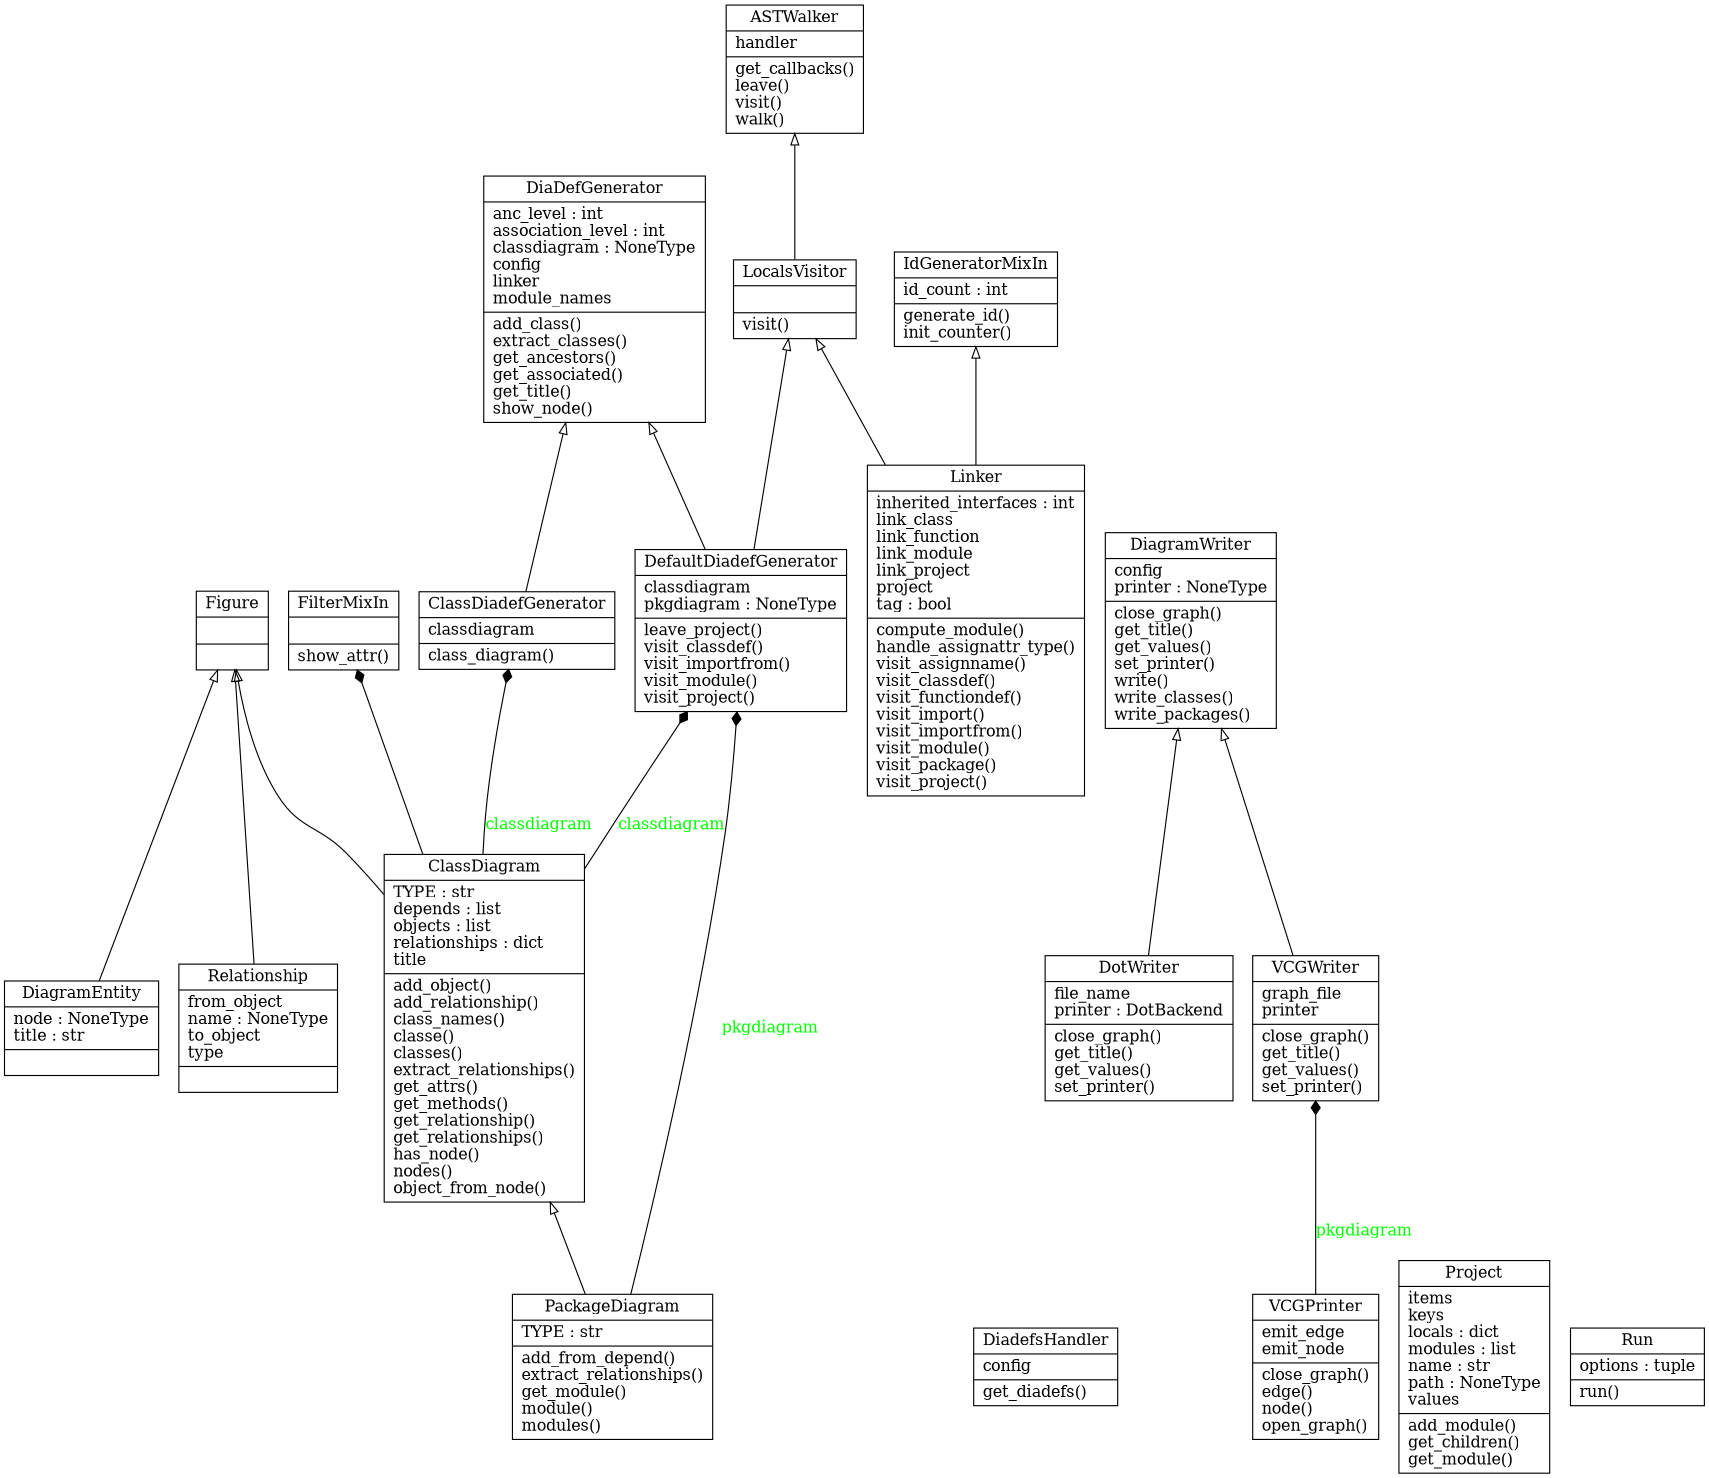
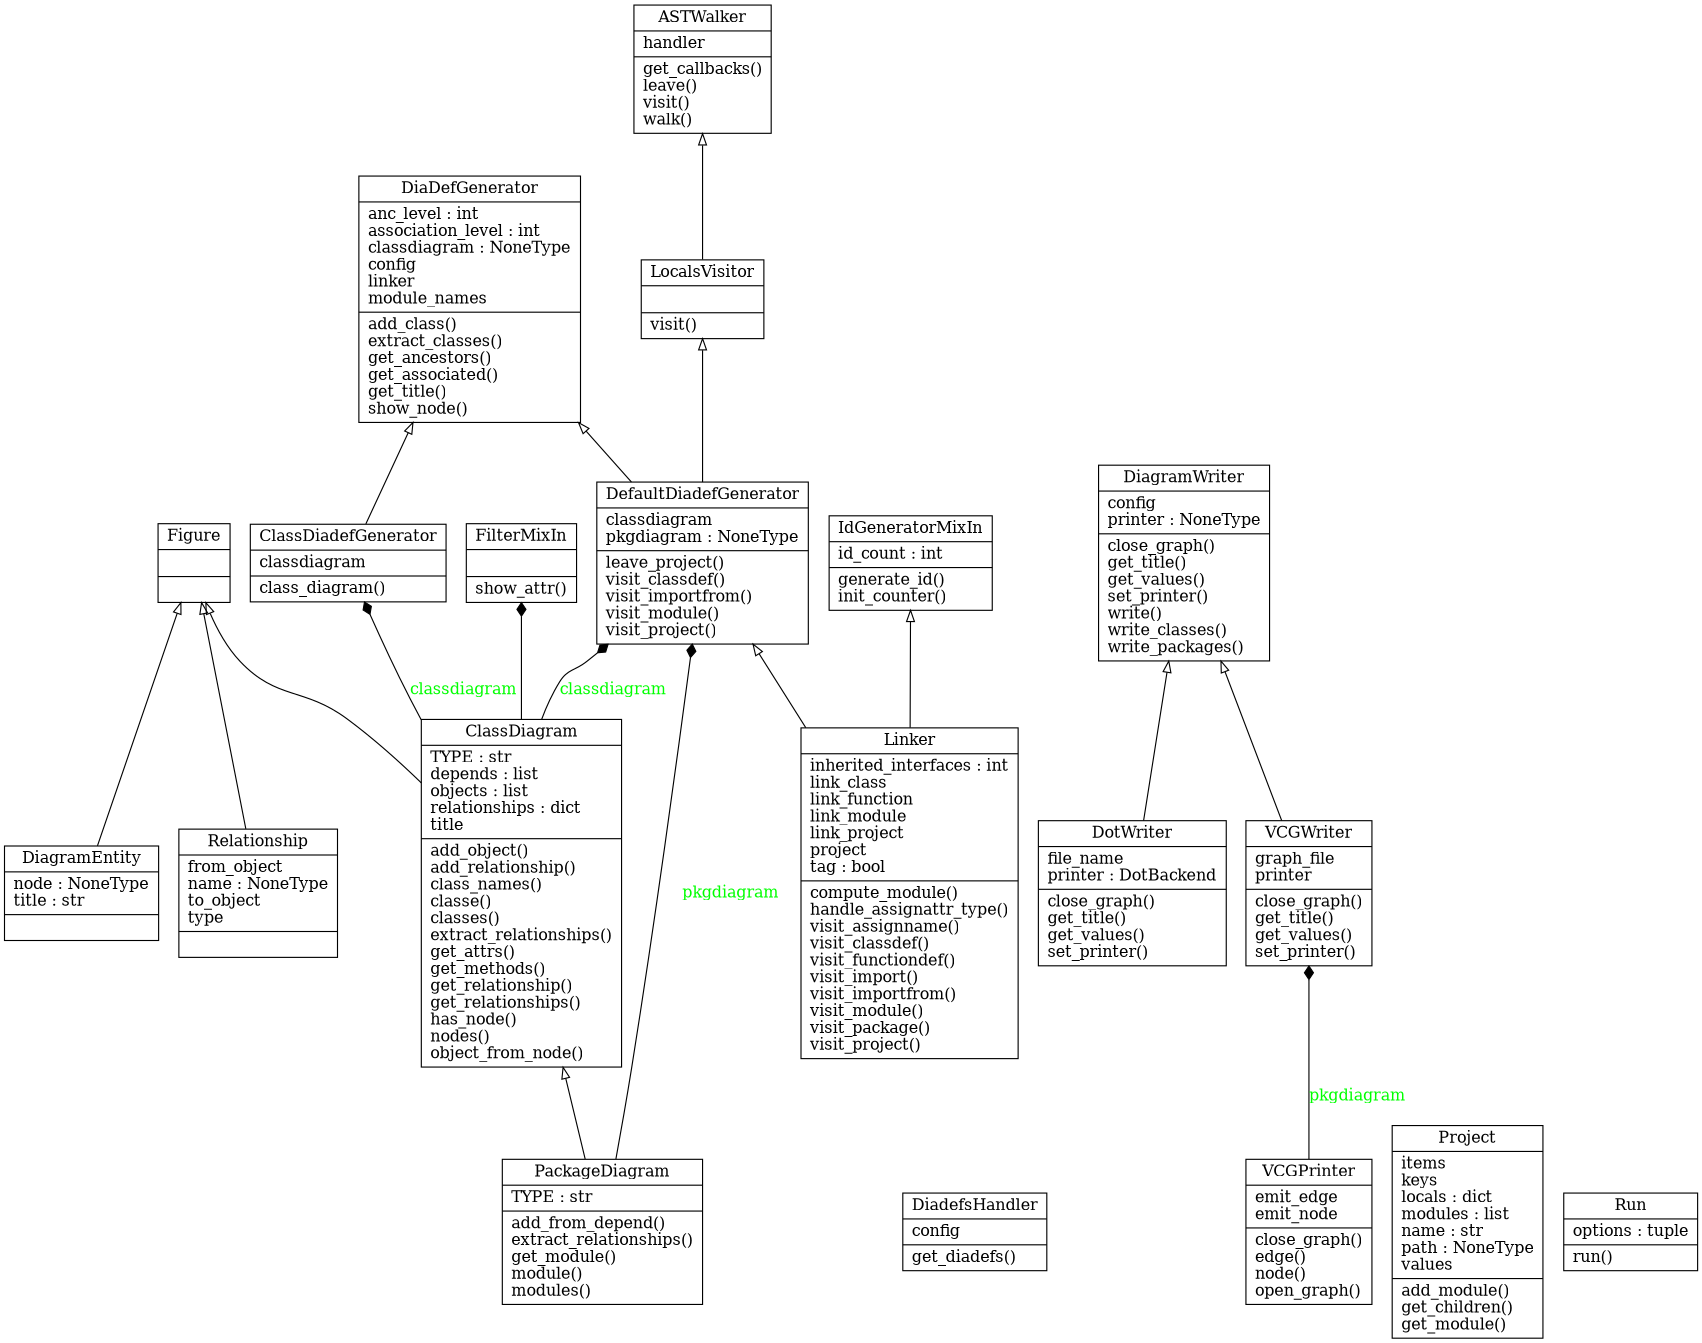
edge "Linker" -> "LocalsVisitor": now "Linker" -> "DefaultDiadefGenerator"
